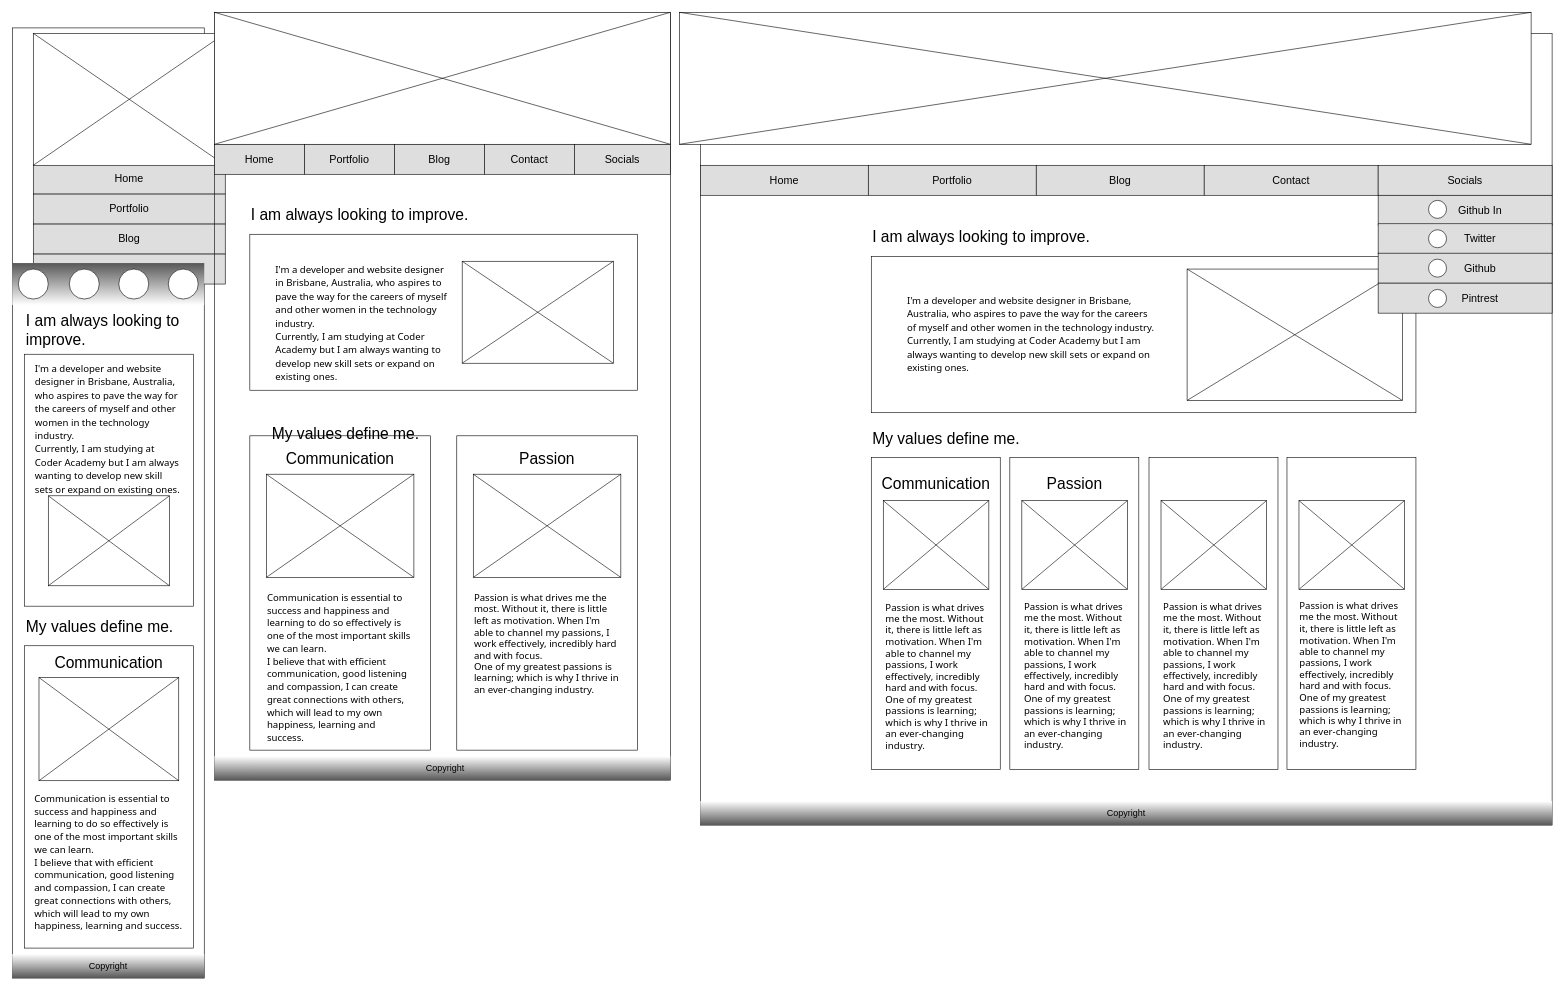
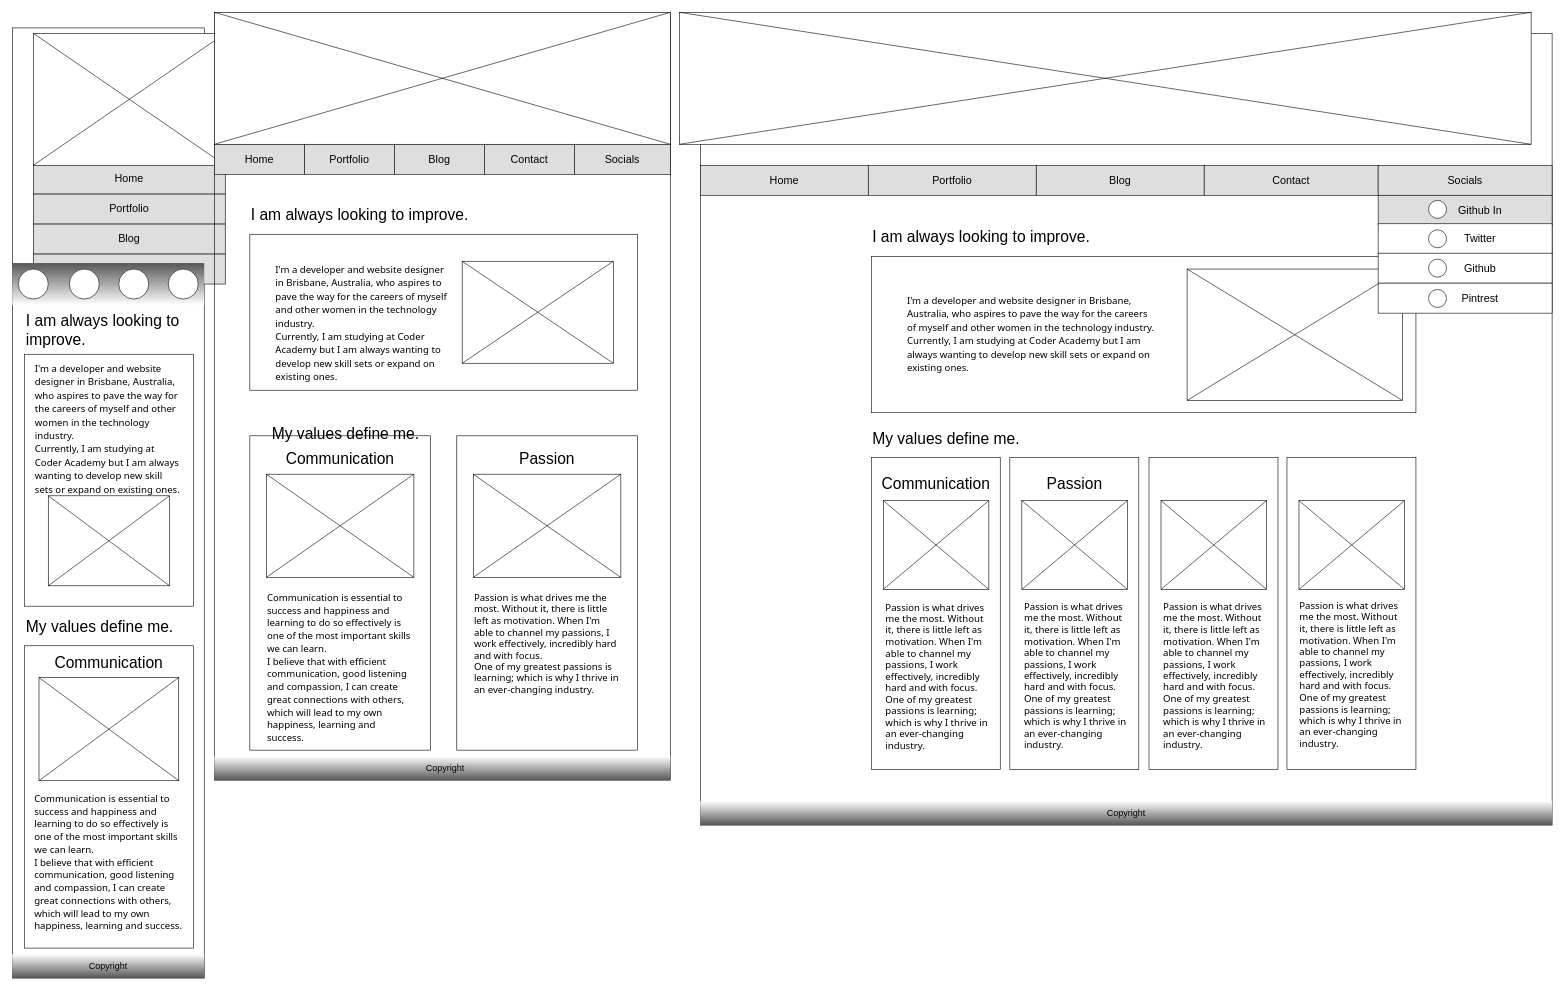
node "Twitter": fillcolor #dedede -> #ffffff
node "Github": fillcolor #dedede -> #ffffff
node "Pintrest": fillcolor #dedede -> #ffffff
